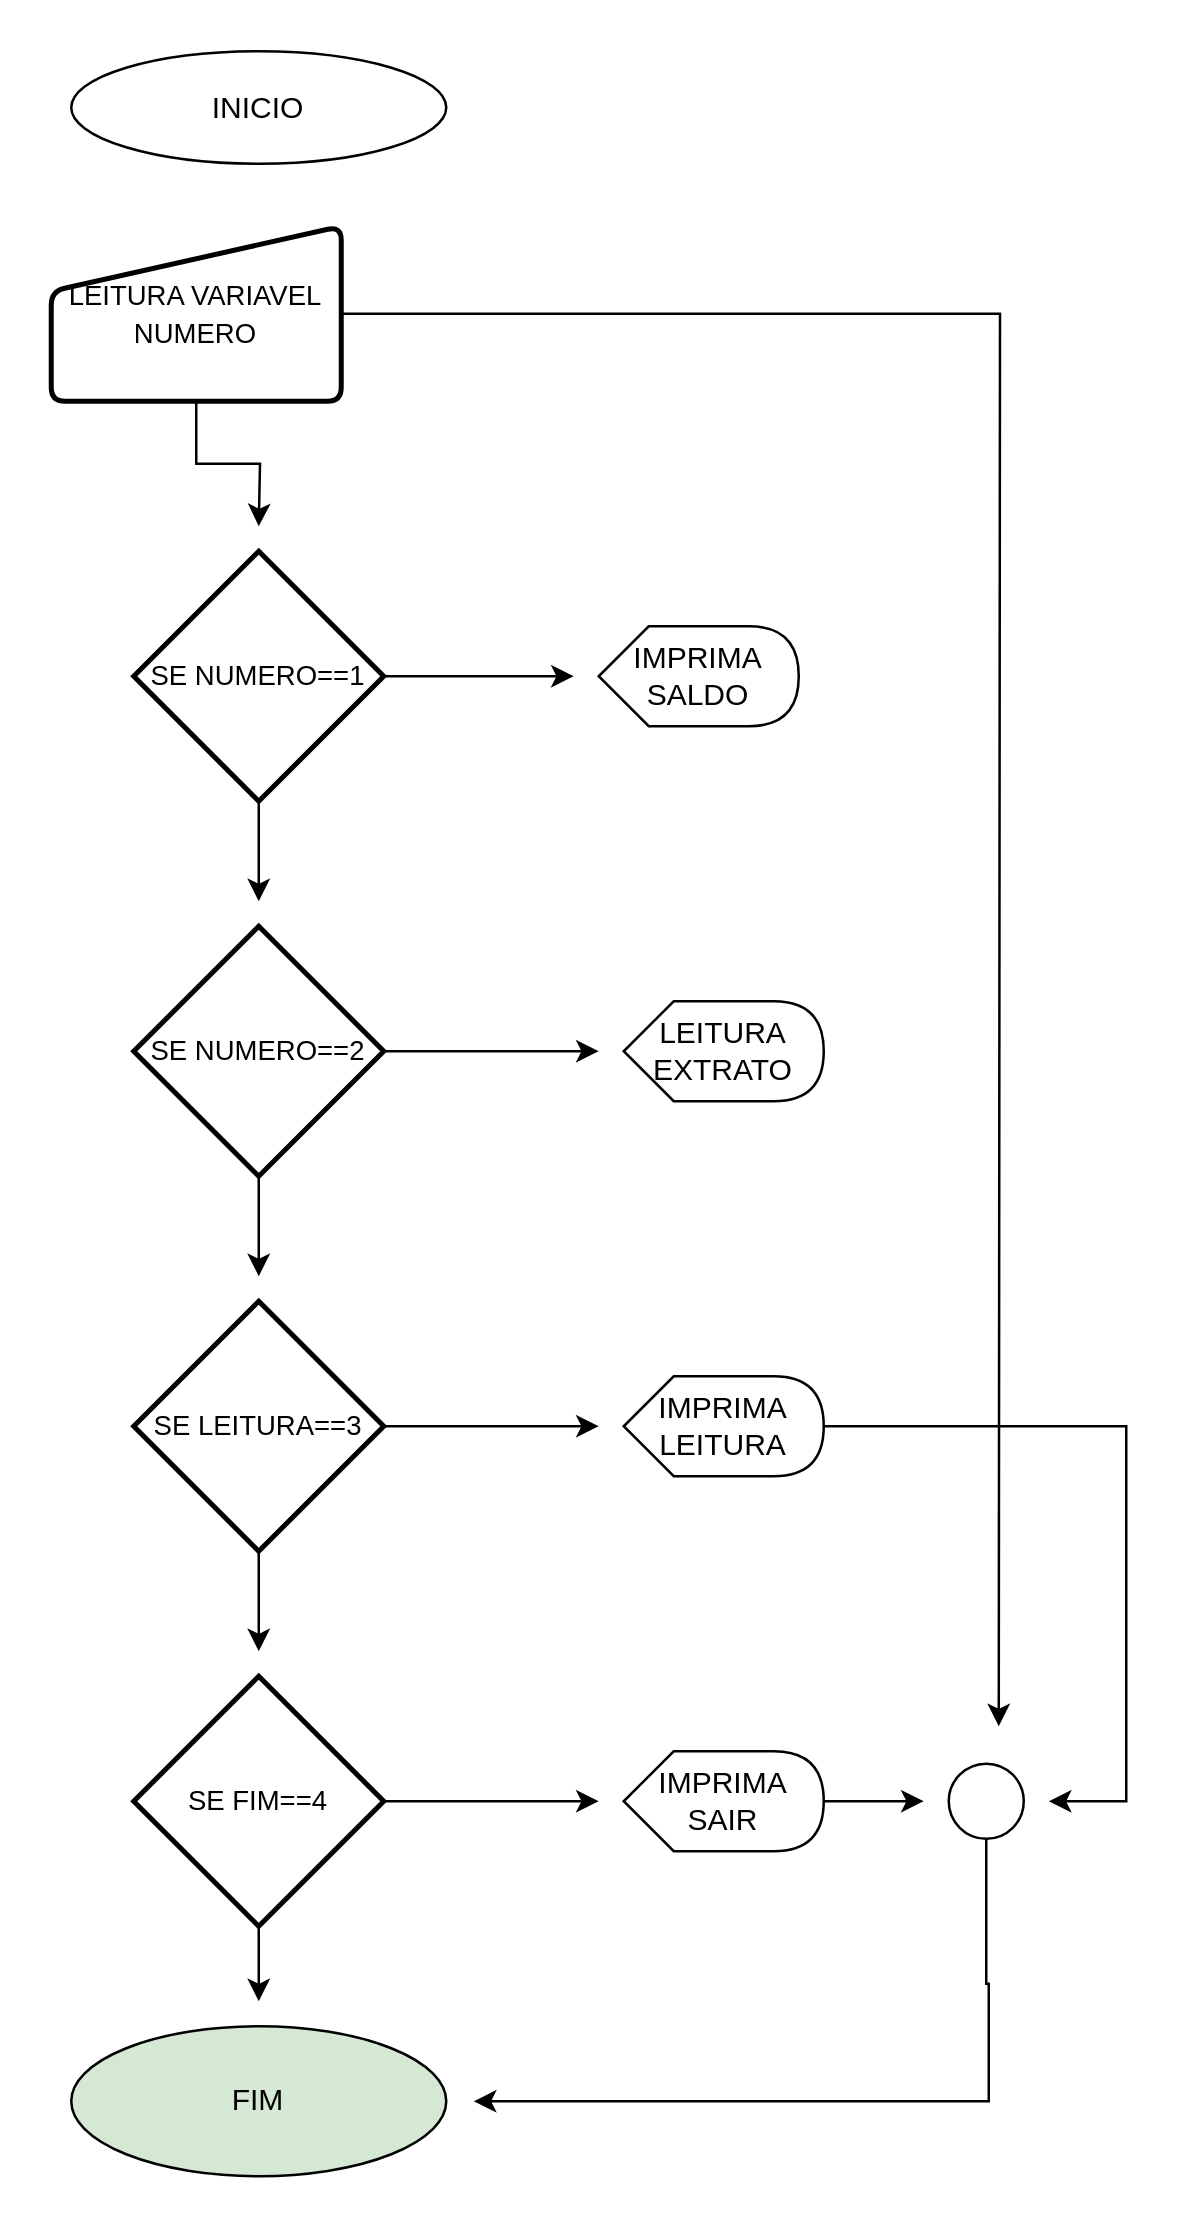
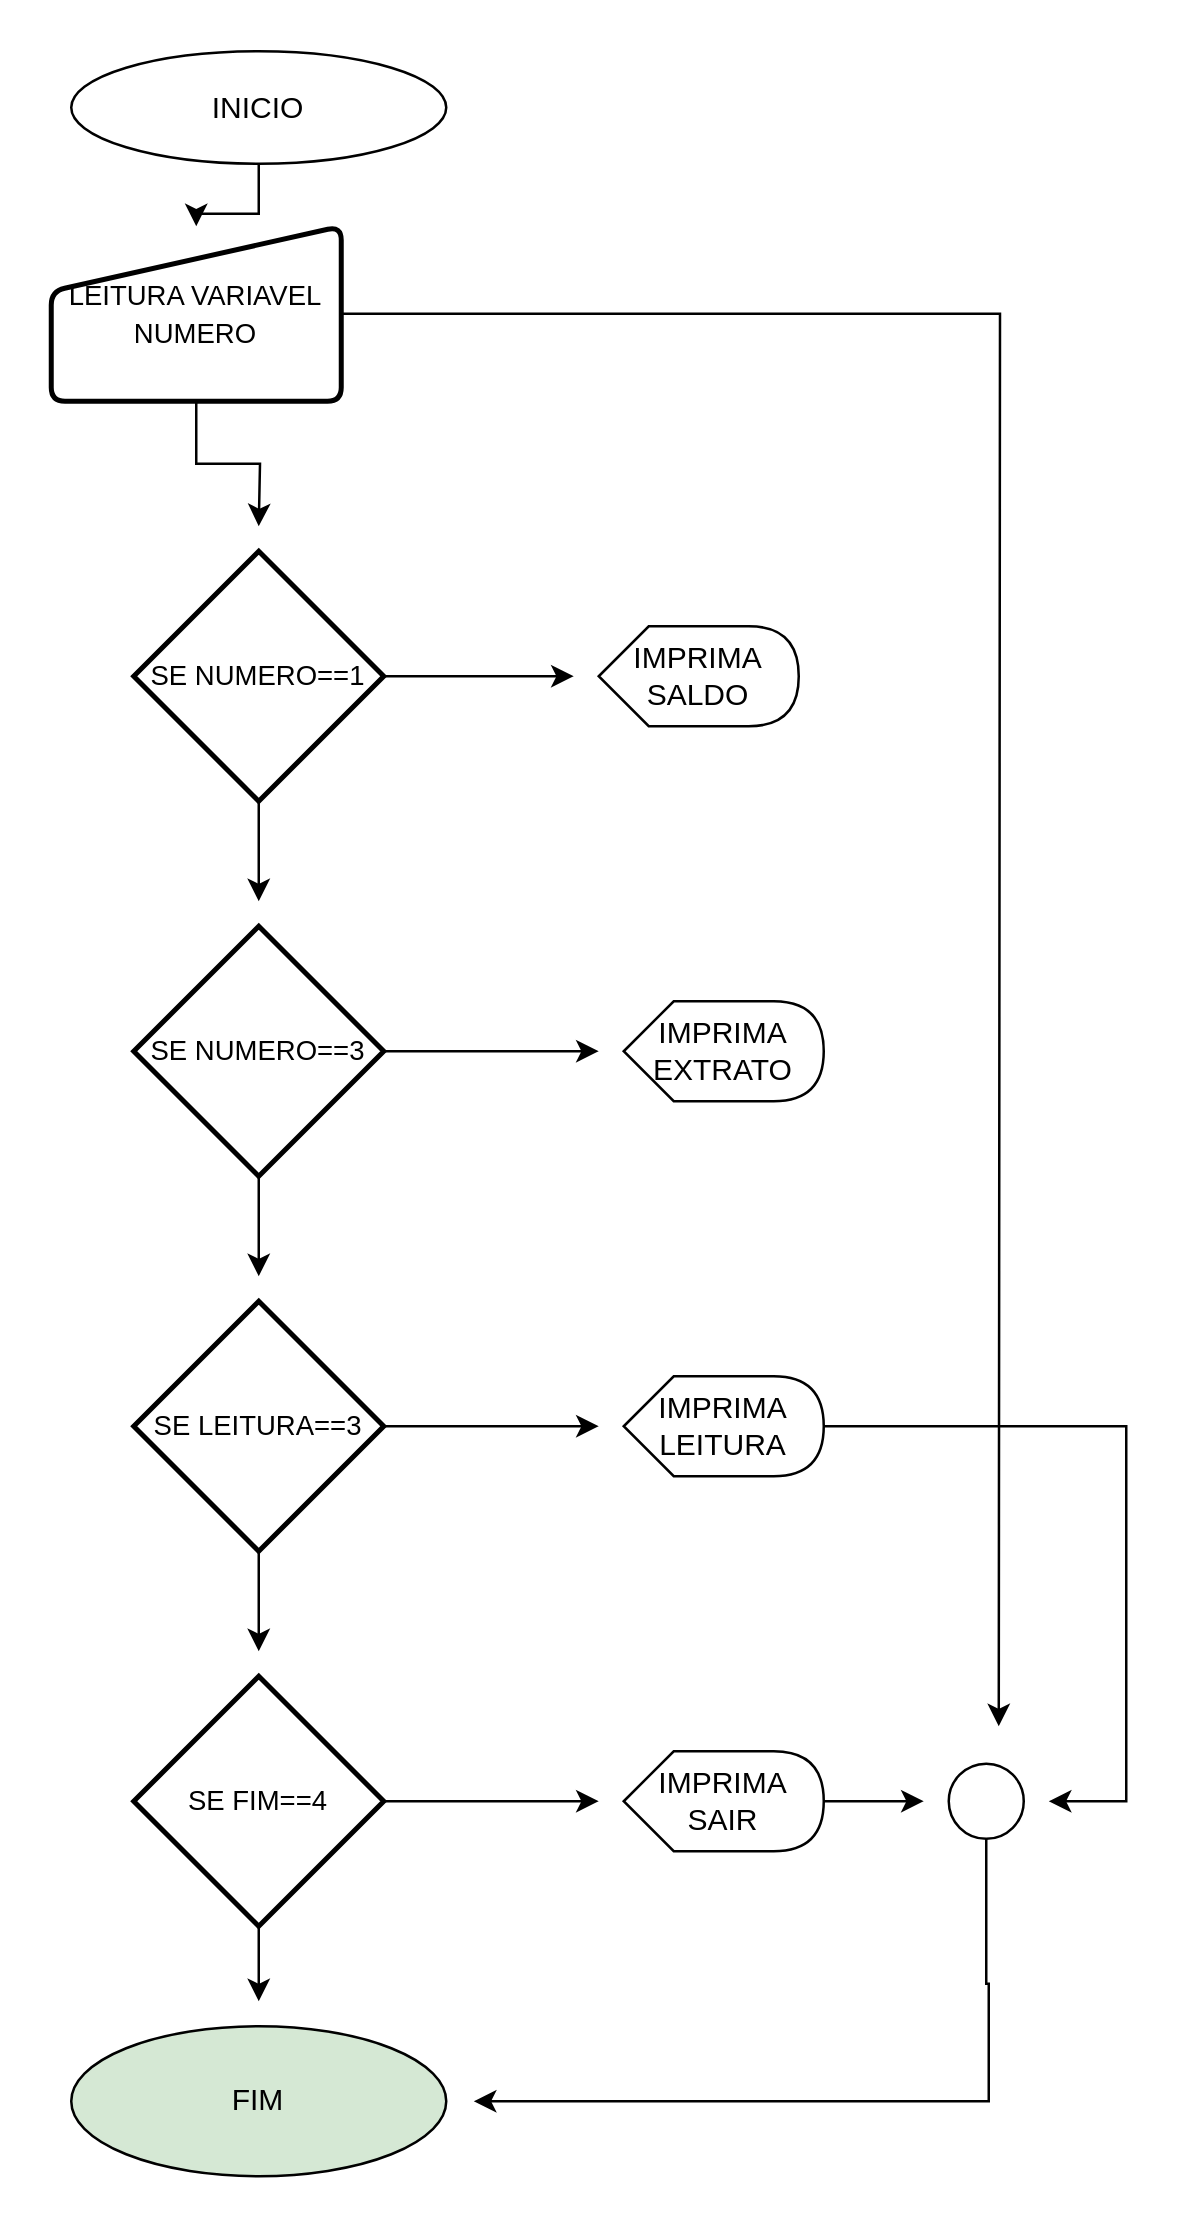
edge "INICIO" -> "LEITURA VARIAVEL NUMERO": added
node "SE NUMERO==2": label "SE NUMERO==2" -> "SE NUMERO==3"
node "LEITURA EXTRATO": label "LEITURA EXTRATO" -> "IMPRIMA EXTRATO"
